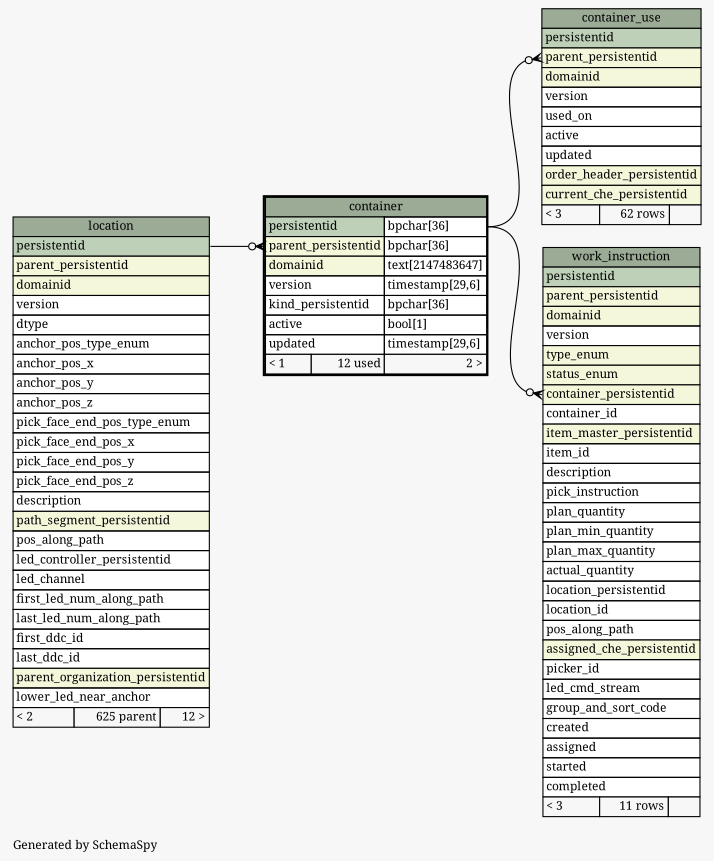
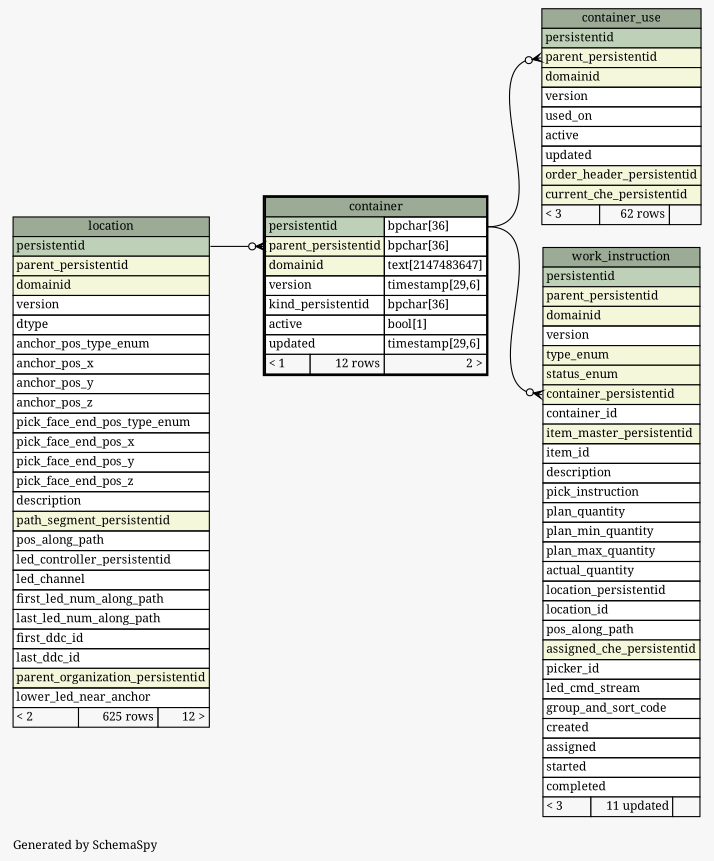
node "container": text "12 used" -> "12 rows"
node "location": text "625 parent" -> "625 rows"
node "work_instruction": text "11 rows" -> "11 updated"
